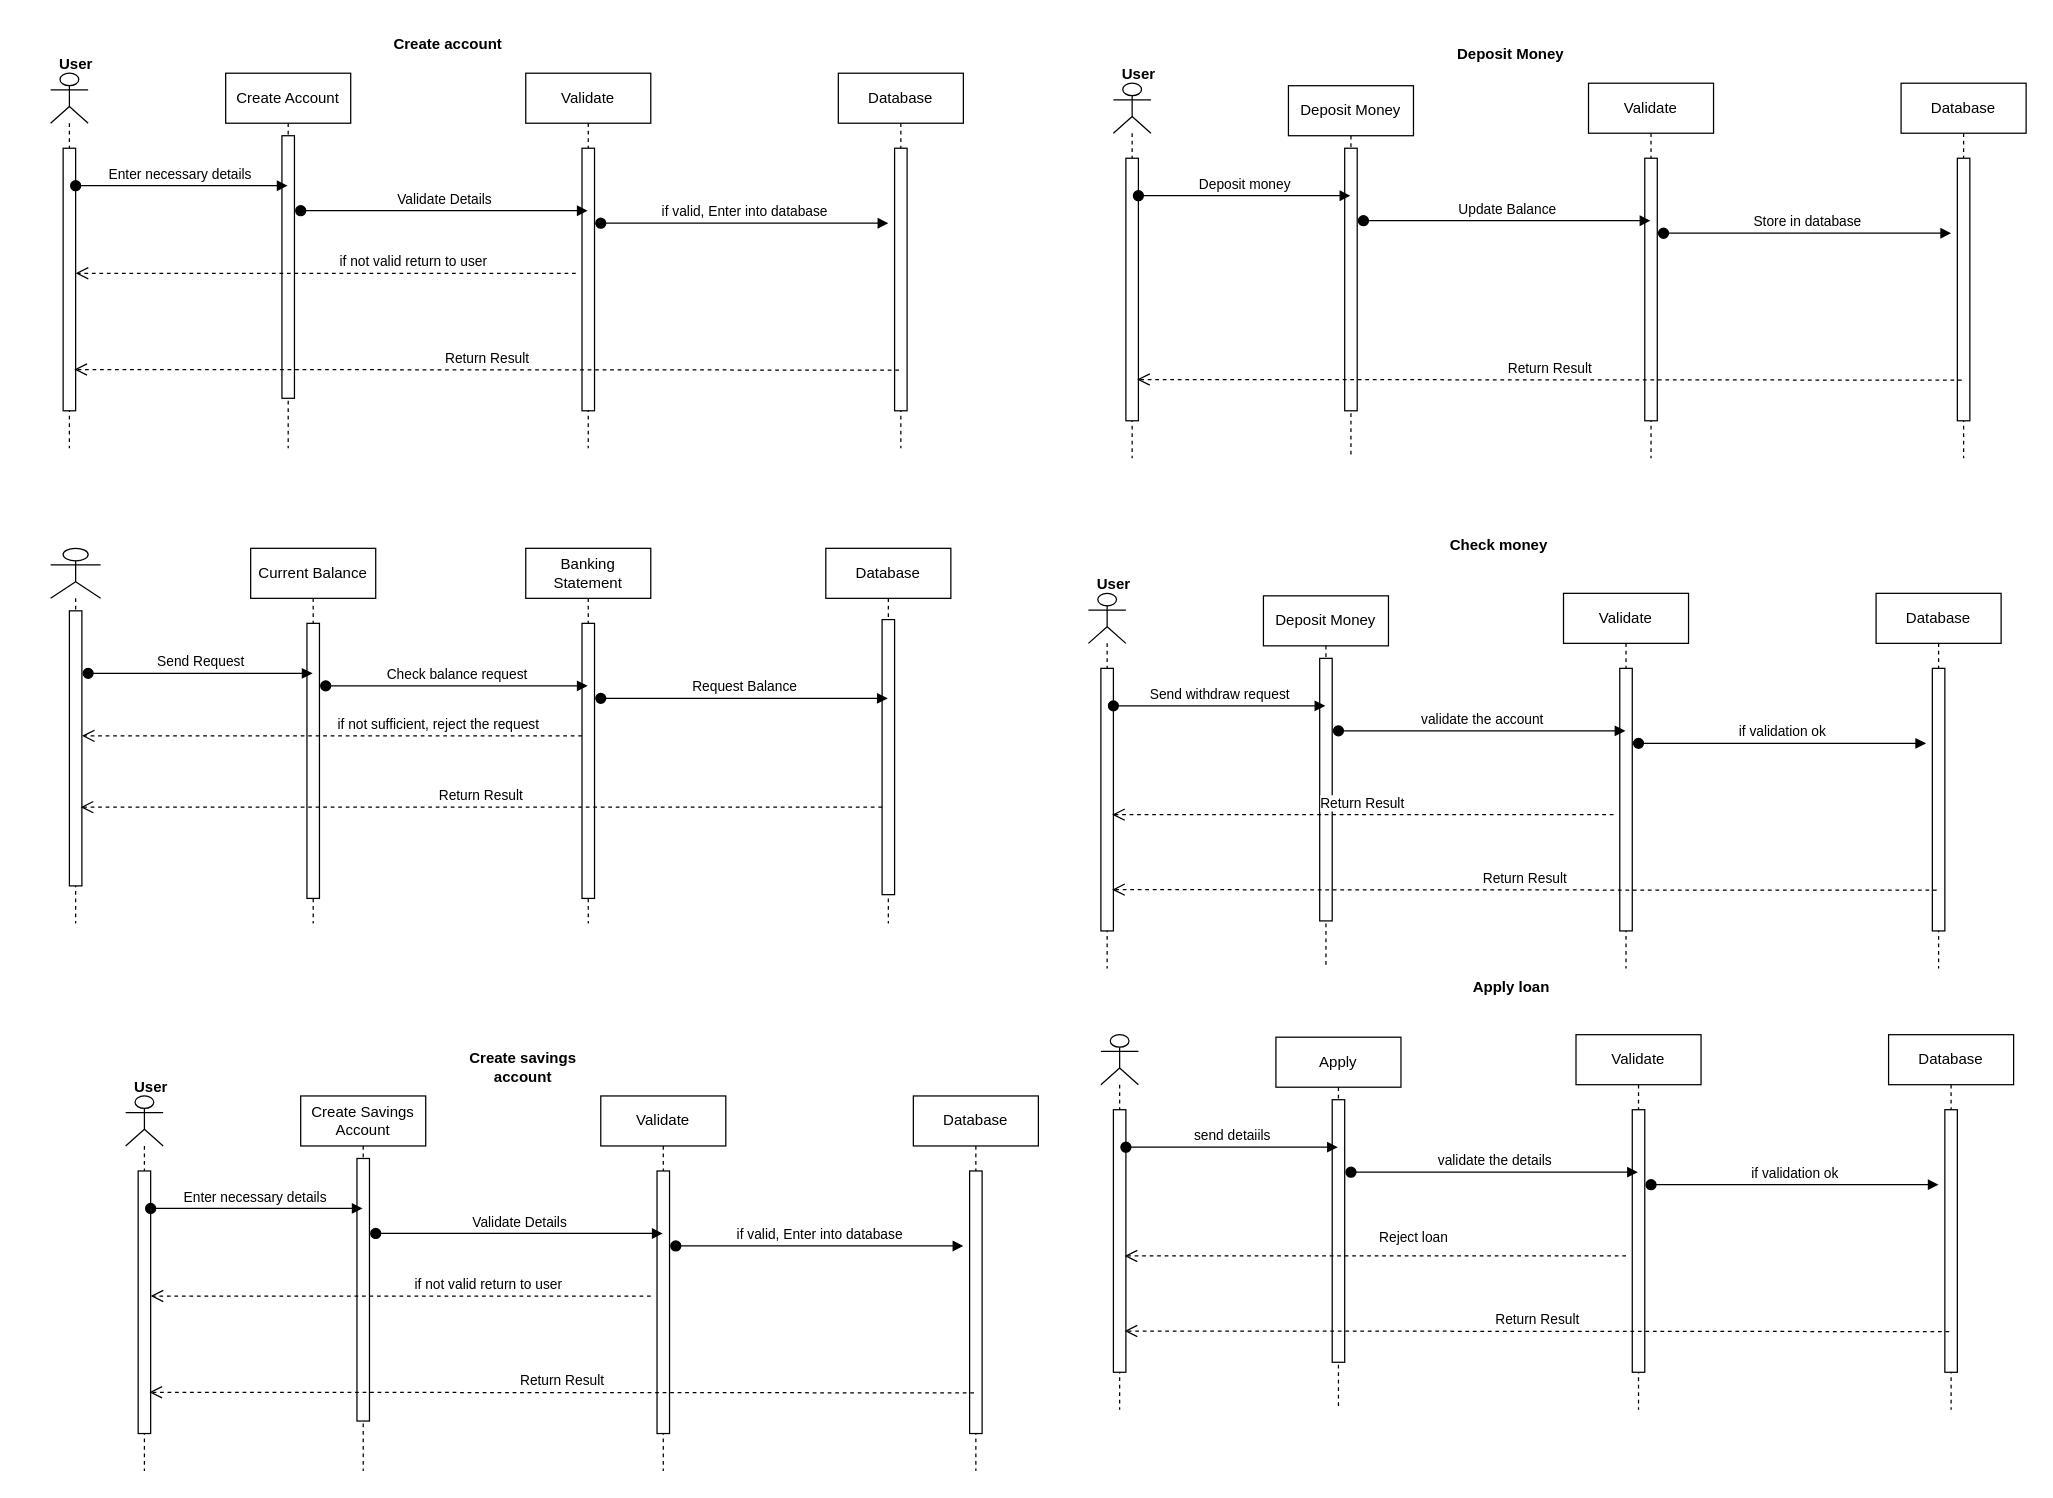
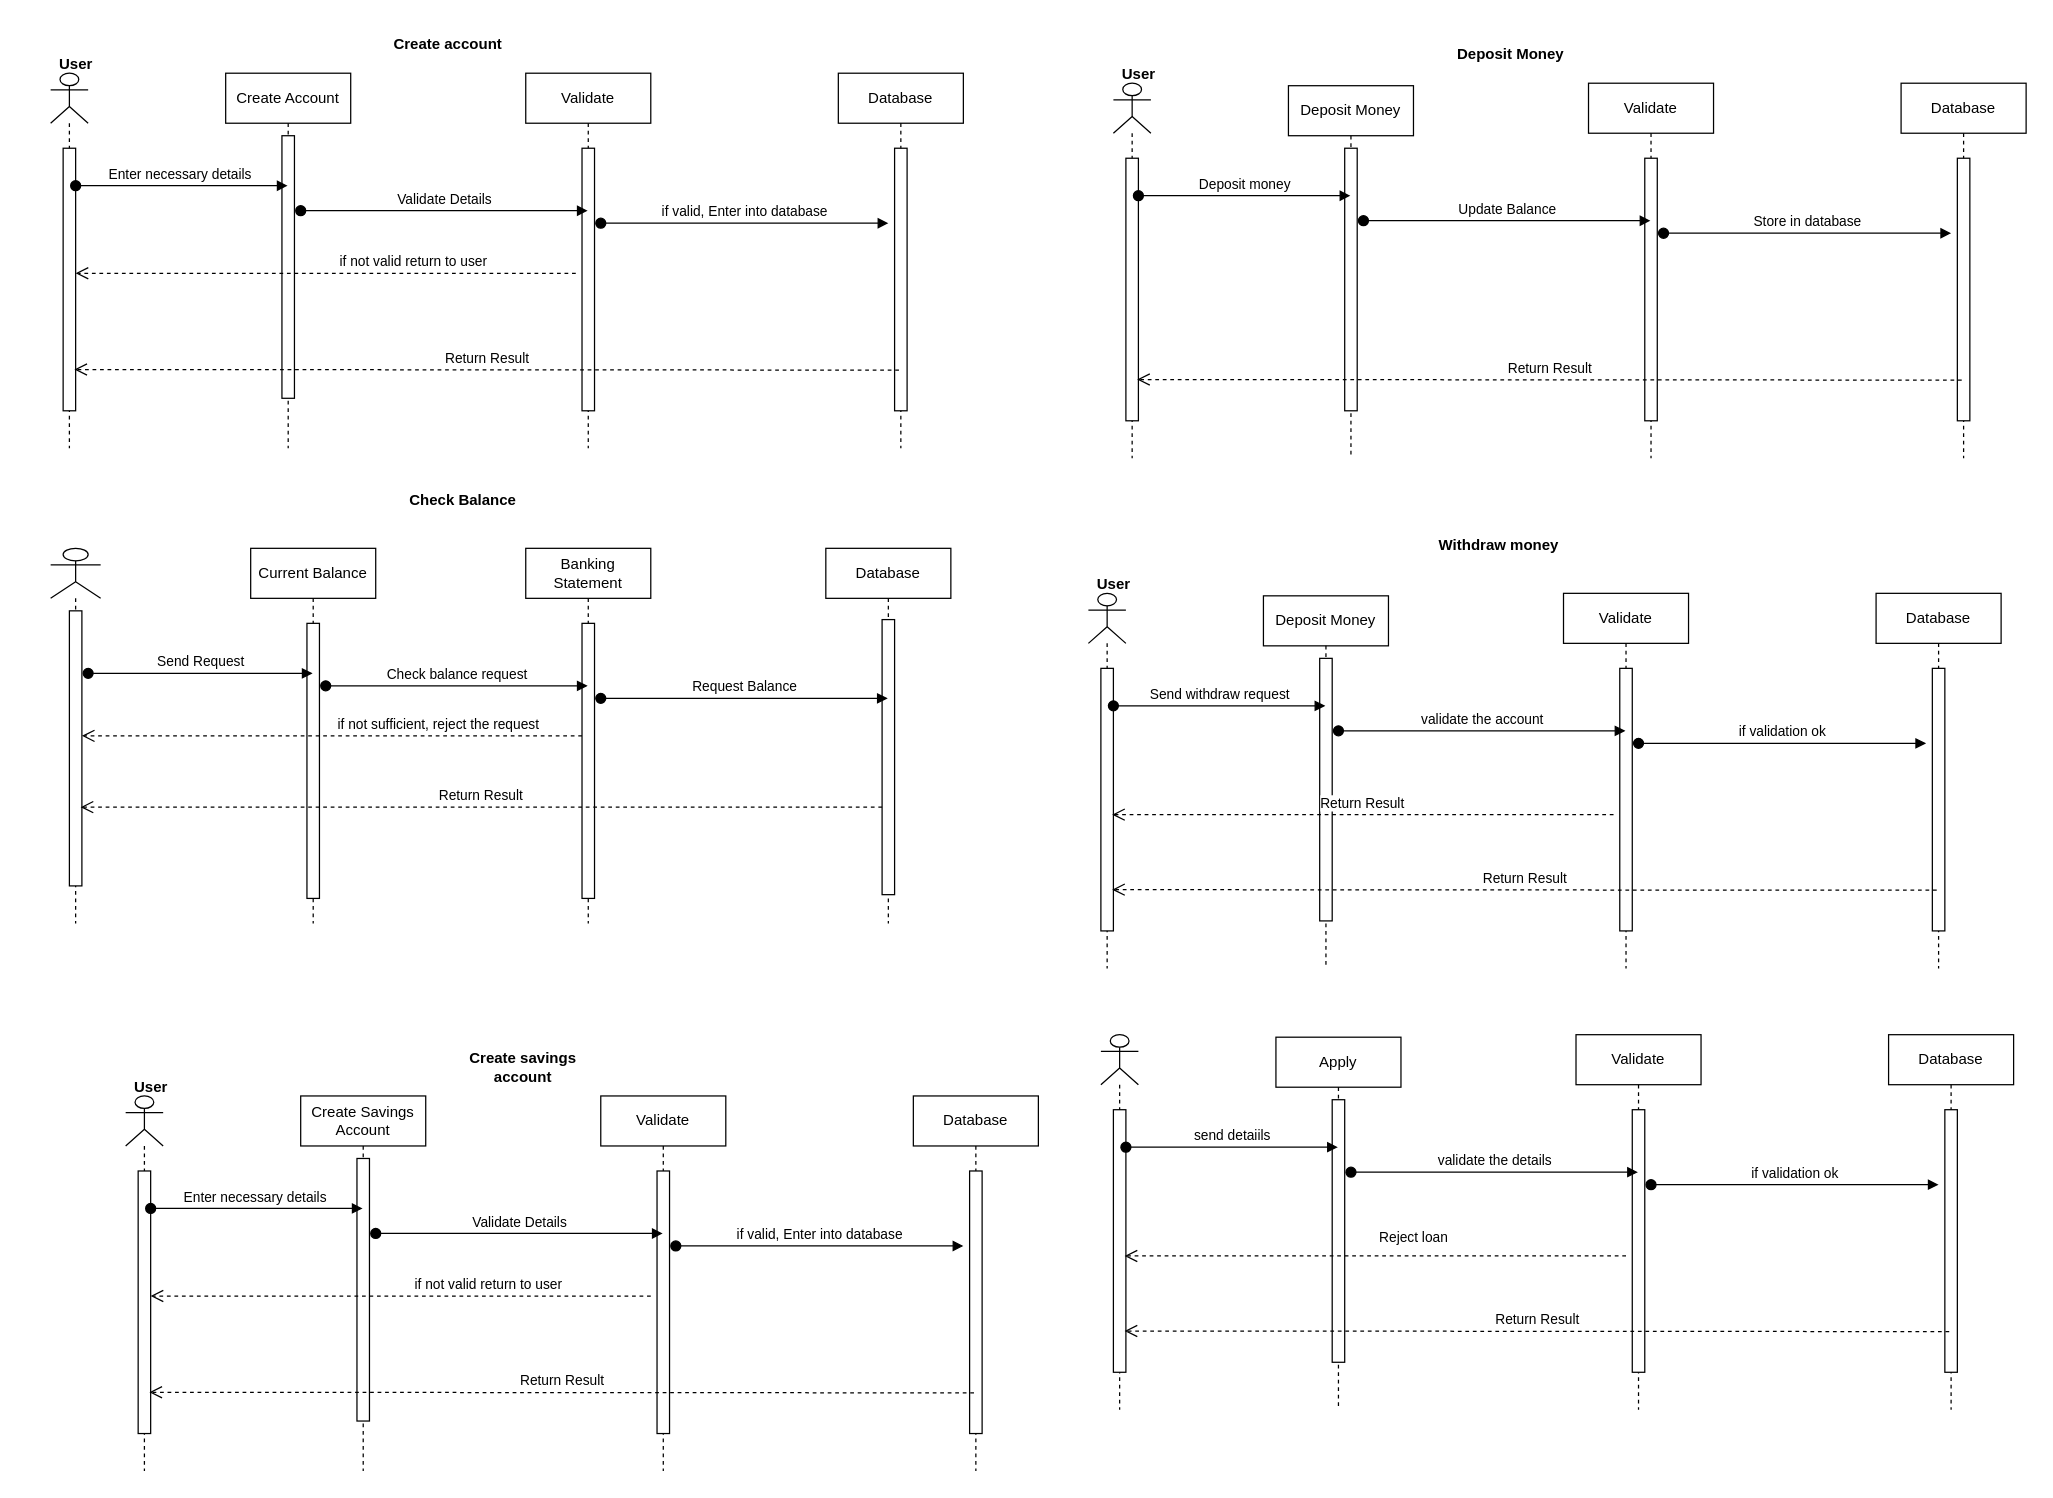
node "Check Balance": added
node "Check money": label "Check money" -> "Withdraw money"
node "Apply loan": removed
